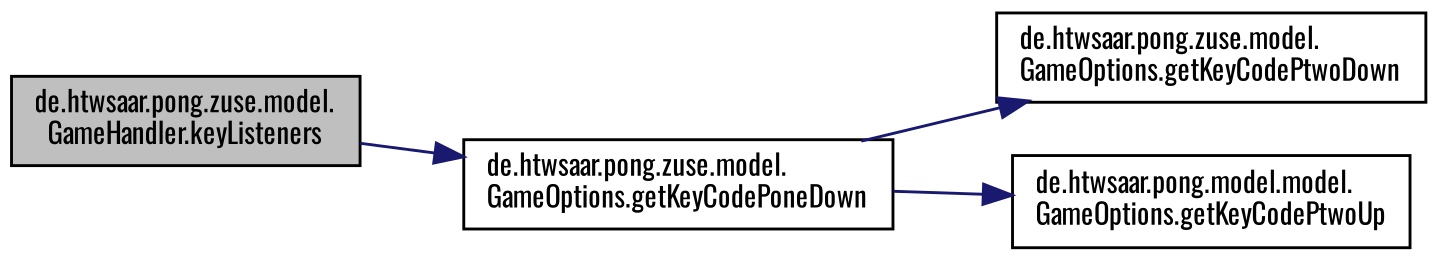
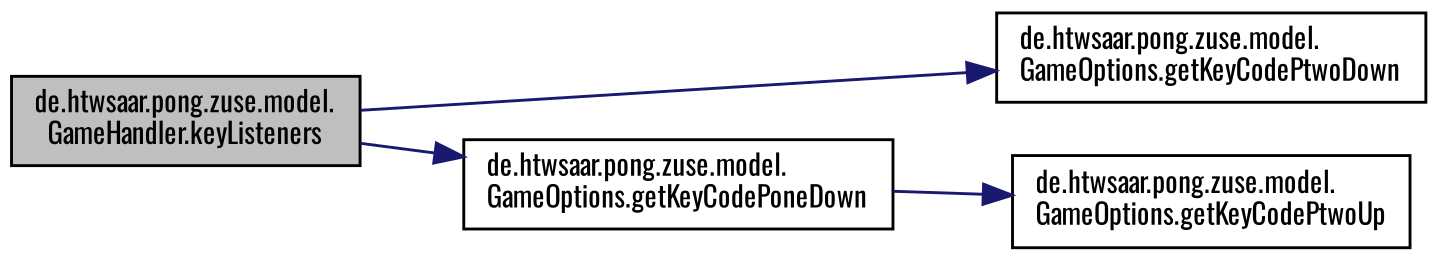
edge "de.htwsaar.pong.zuse.model. GameOptions.getKeyCodePoneDown" -> "de.htwsaar.pong.zuse.model. GameOptions.getKeyCodePtwoDown": now "de.htwsaar.pong.zuse.model. GameHandler.keyListeners" -> "de.htwsaar.pong.zuse.model. GameOptions.getKeyCodePtwoDown"
node "de.htwsaar.pong.model.model. GameOptions.getKeyCodePtwoUp": label "de.htwsaar.pong.model.model. GameOptions.getKeyCodePtwoUp" -> "de.htwsaar.pong.zuse.model. GameOptions.getKeyCodePtwoUp"
